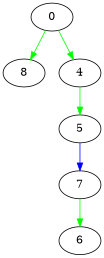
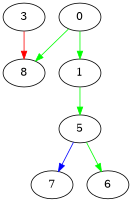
node "3": added
node "4": label "4" -> "1"
edge "7" -> "6": now "5" -> "6"
